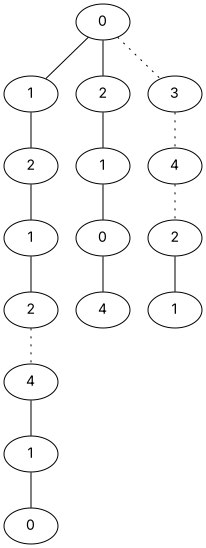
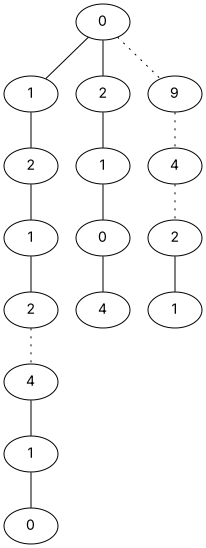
node "3": label "3" -> "9"
